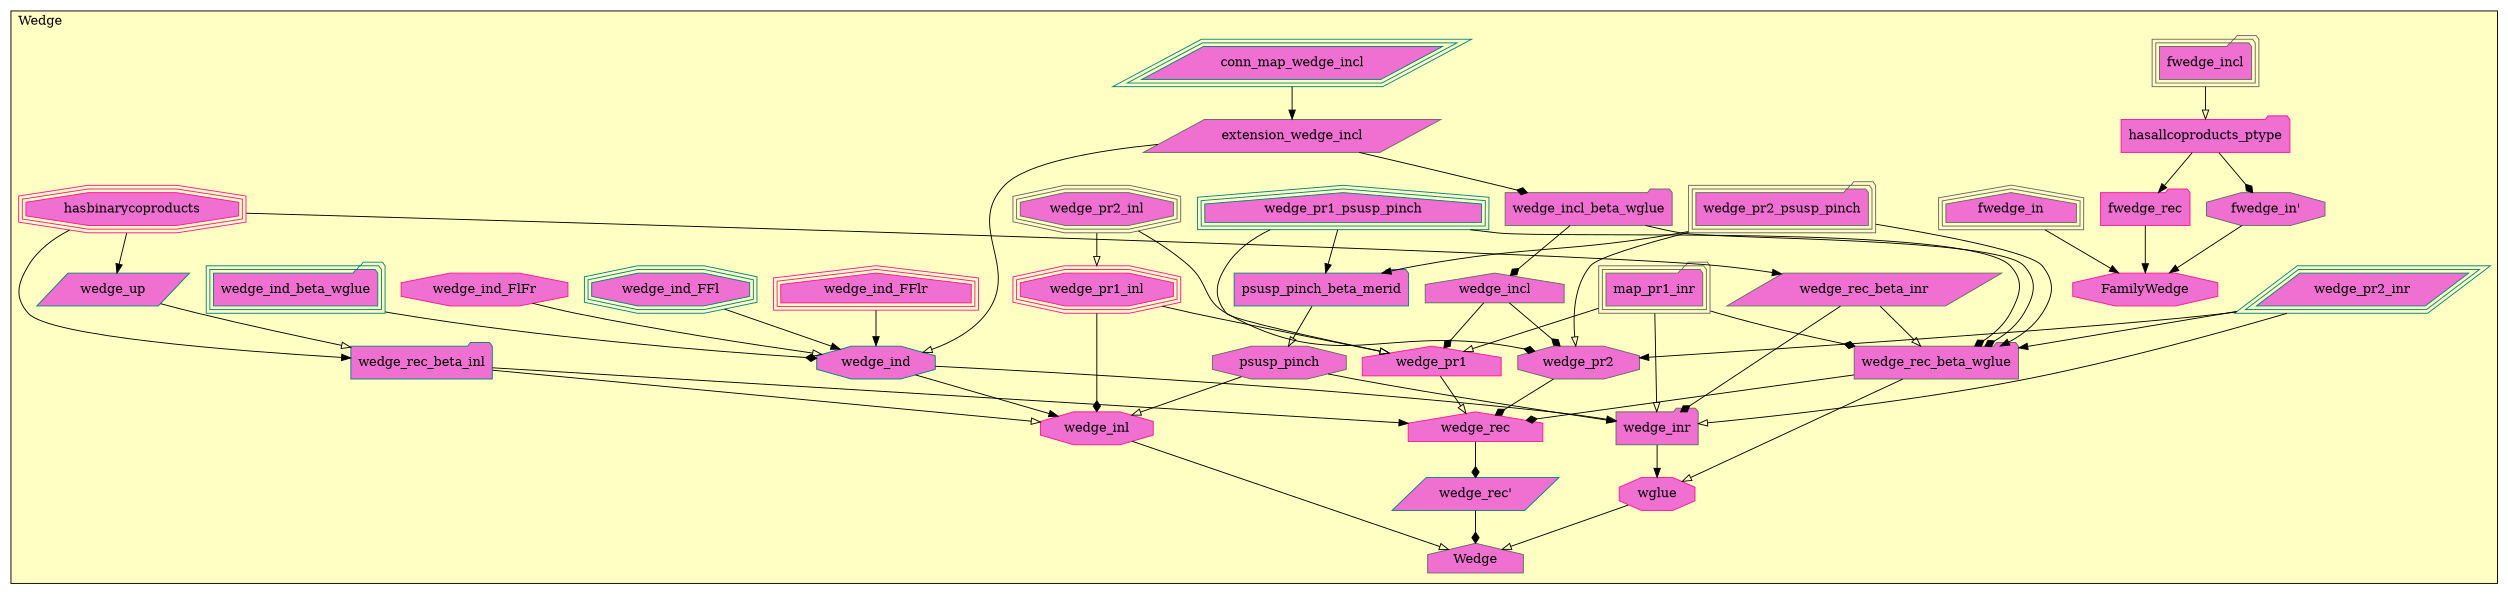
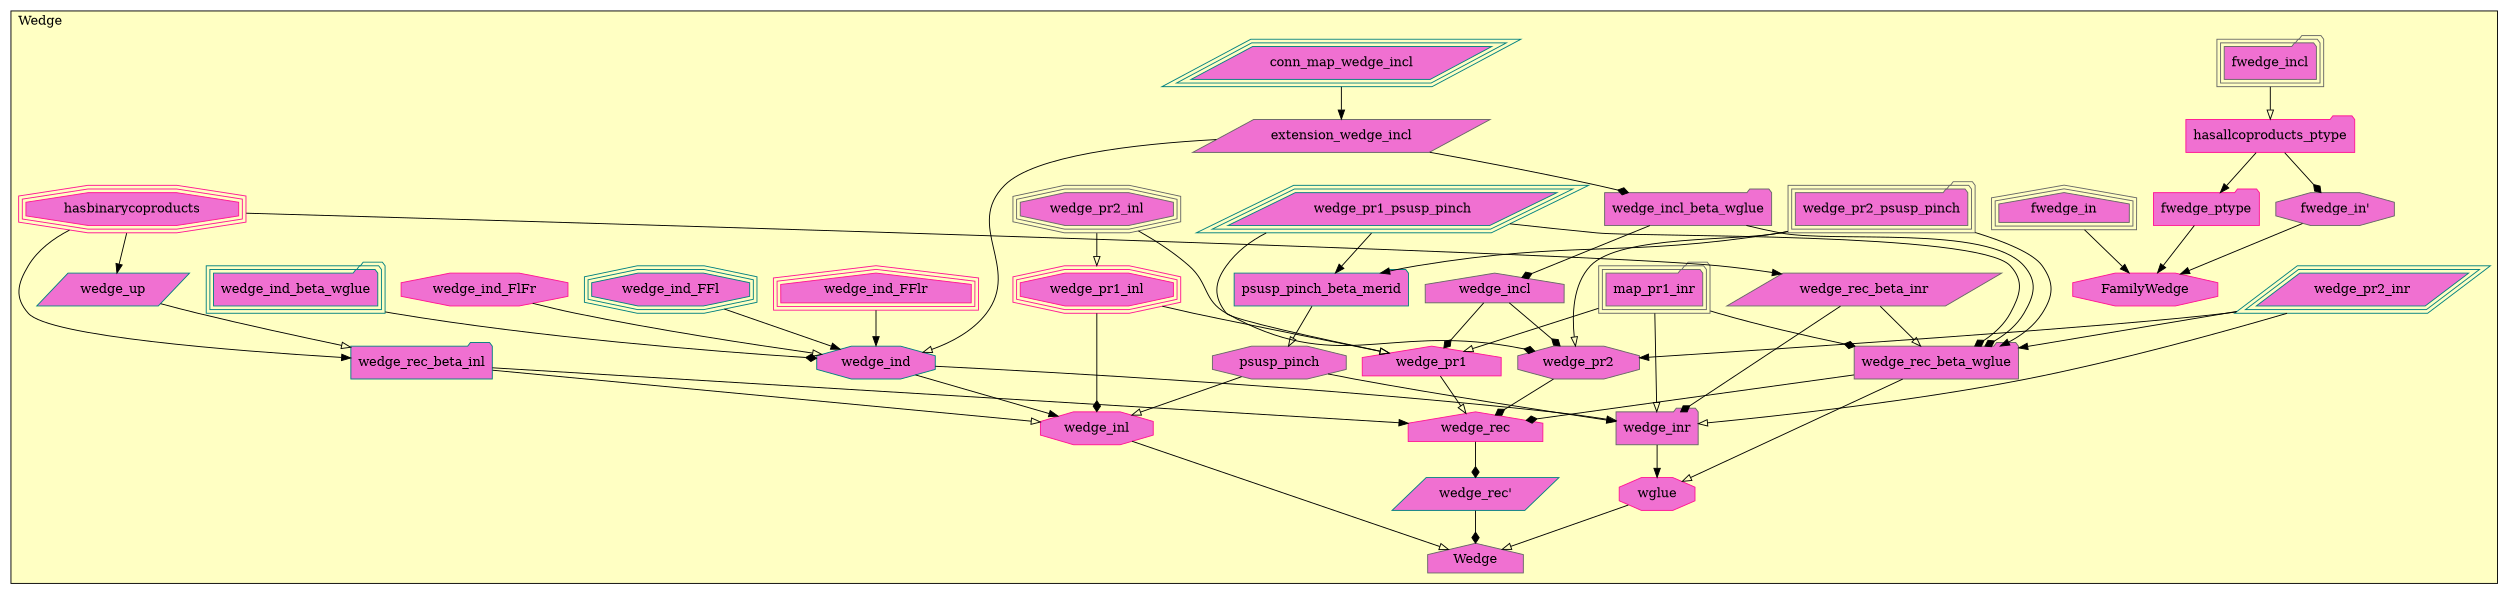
node "wedge_pr1_psusp_pinch": shape house -> parallelogram
node "fwedge_rec": label "fwedge_rec" -> "fwedge_ptype"
